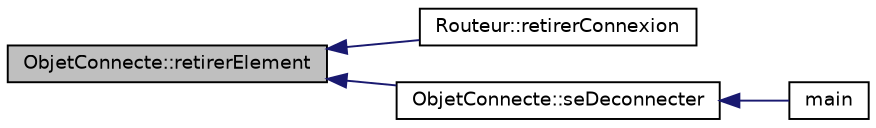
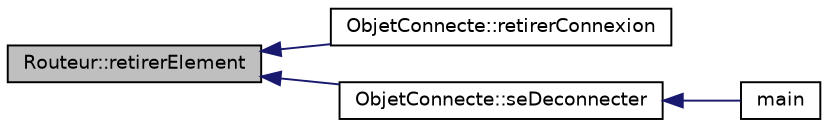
node "Routeur::retirerConnexion": label "Routeur::retirerConnexion" -> "ObjetConnecte::retirerConnexion"
node "ObjetConnecte::retirerElement": label "ObjetConnecte::retirerElement" -> "Routeur::retirerElement"
